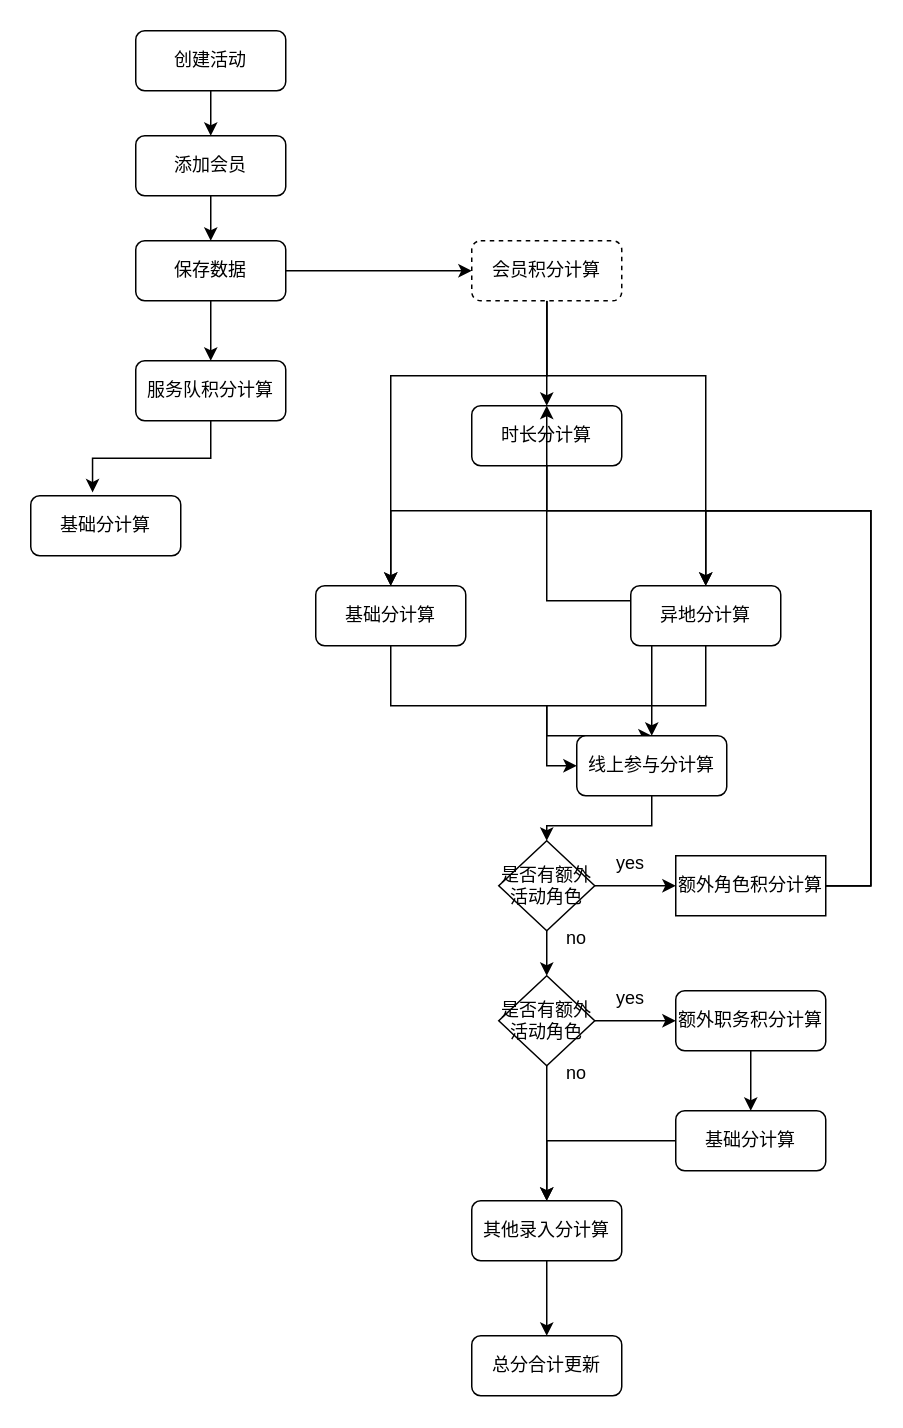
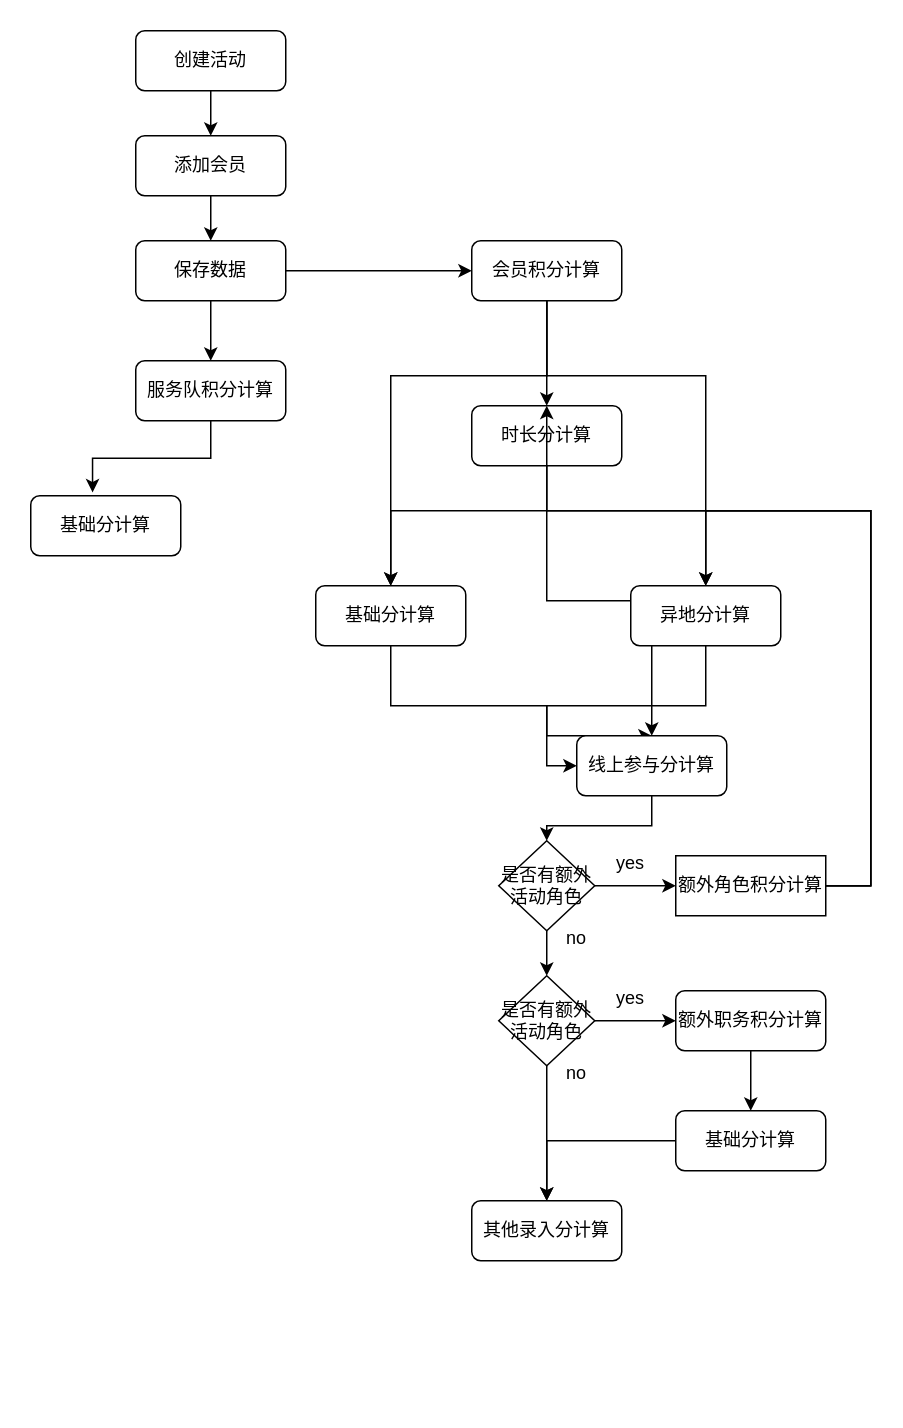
node "会员积分计算": style dashed -> solid
edge "其他录入分计算" -> "总分合计更新": removed
node "总分合计更新": removed
